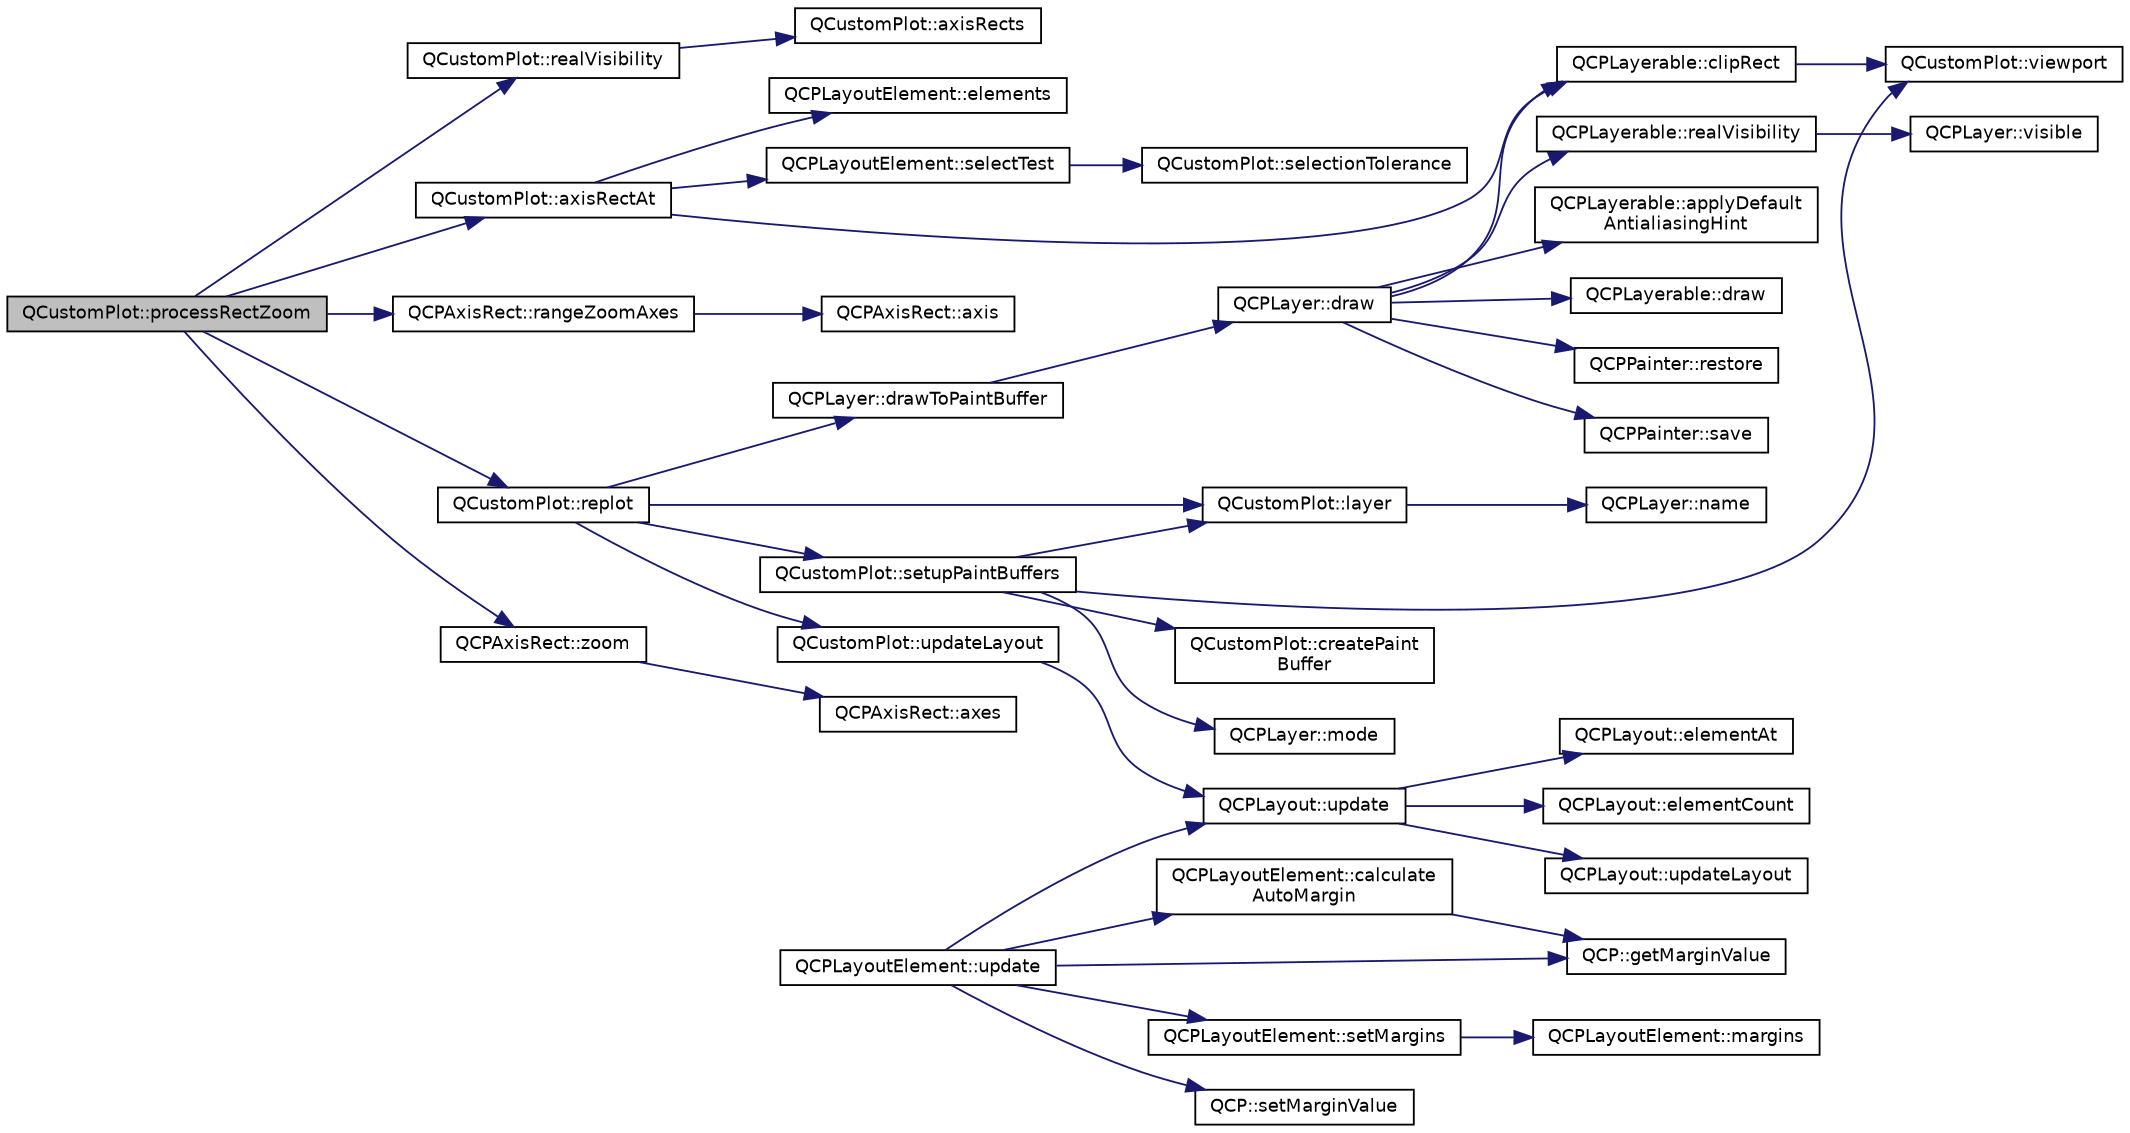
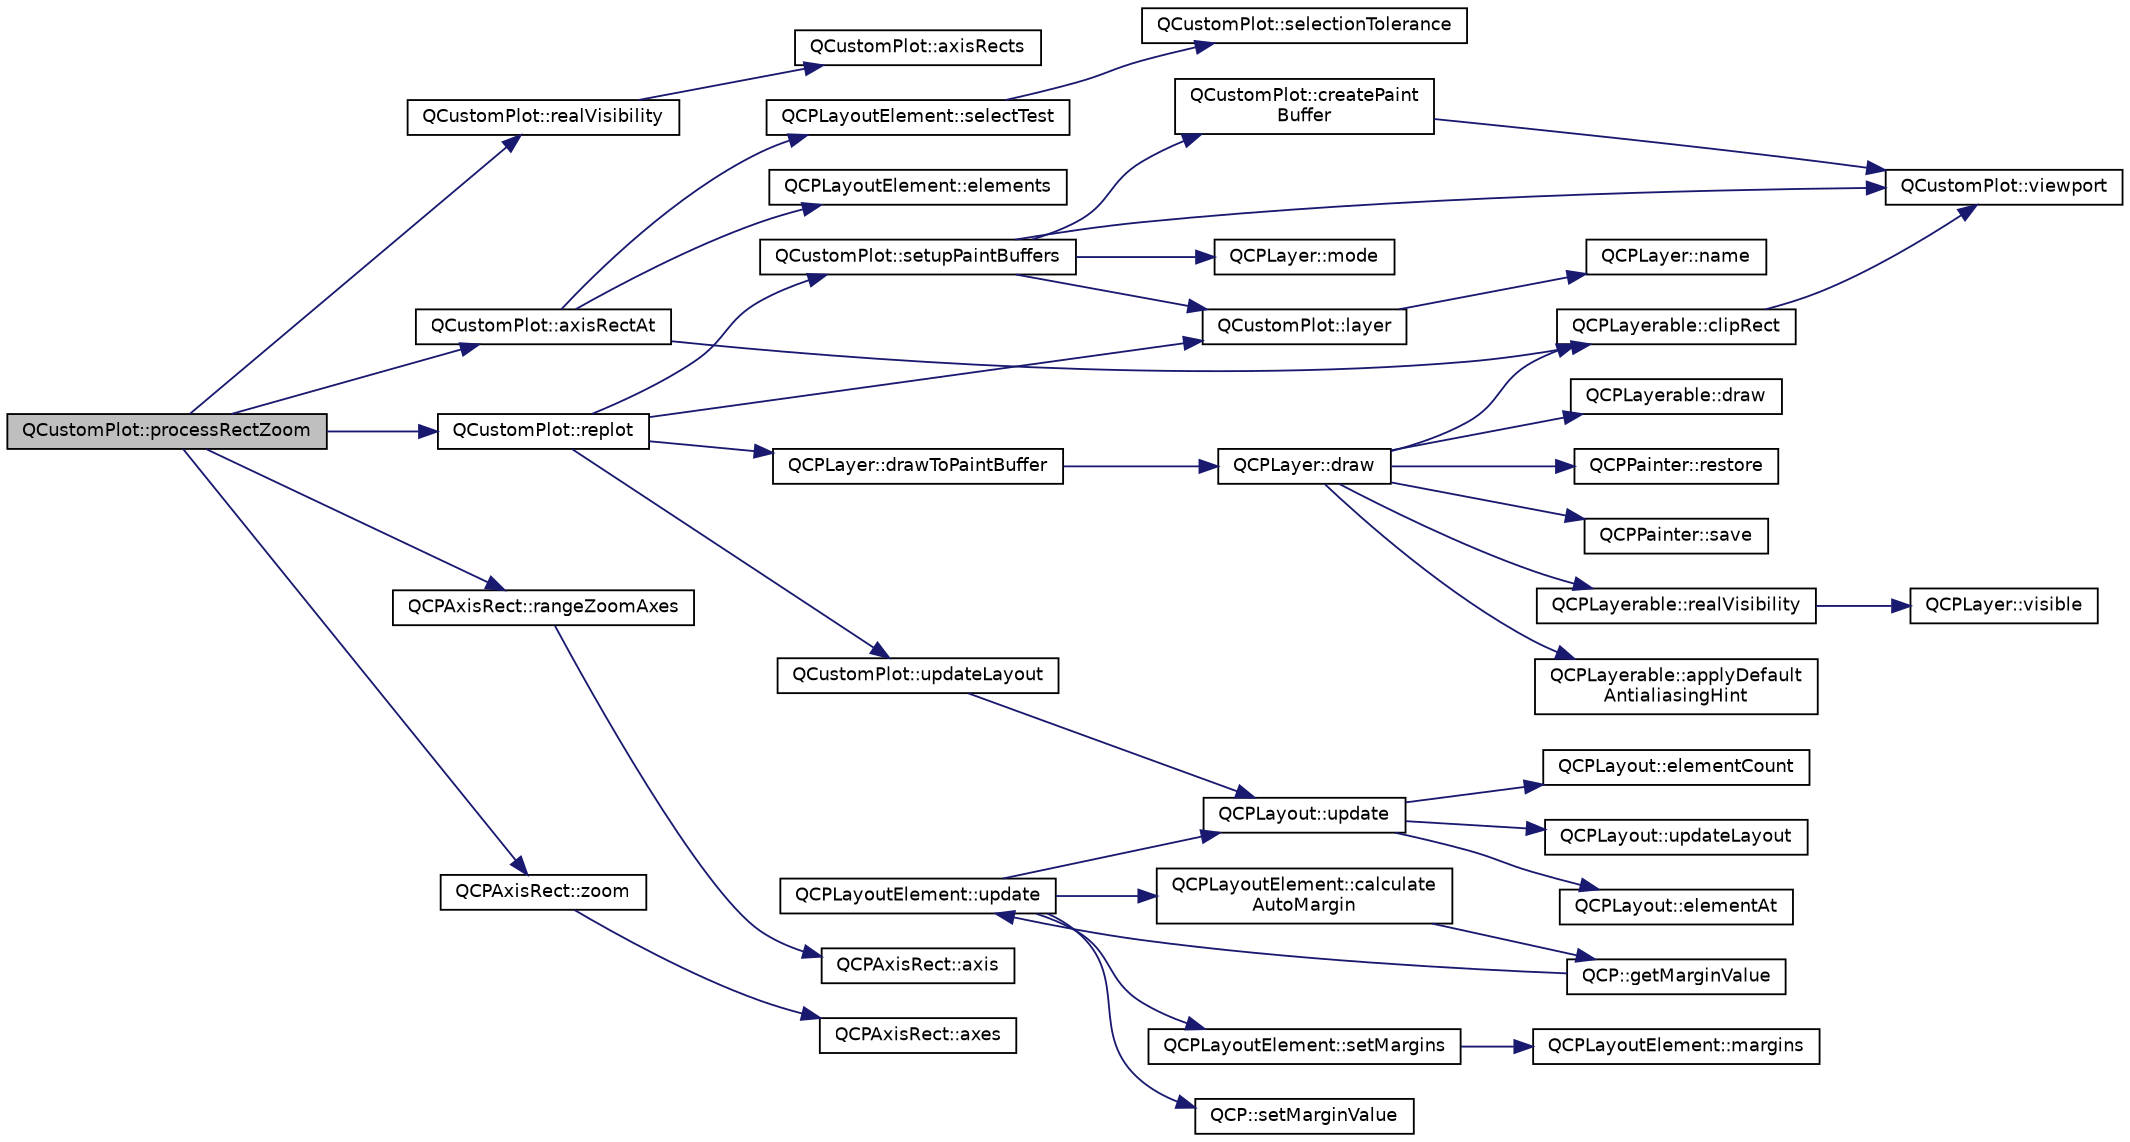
edge "QCustomPlot::createPaint Buffer" -> "QCustomPlot::viewport": added
edge "QCPLayoutElement::update" -> "QCP::getMarginValue": reversed
